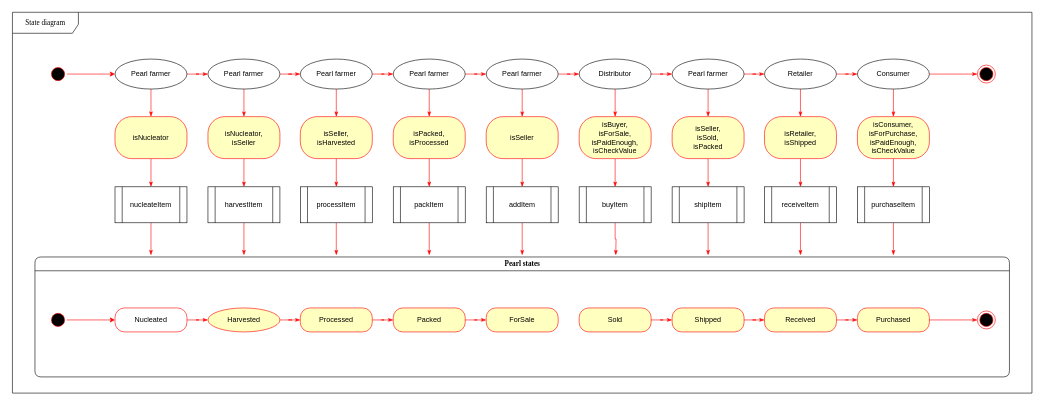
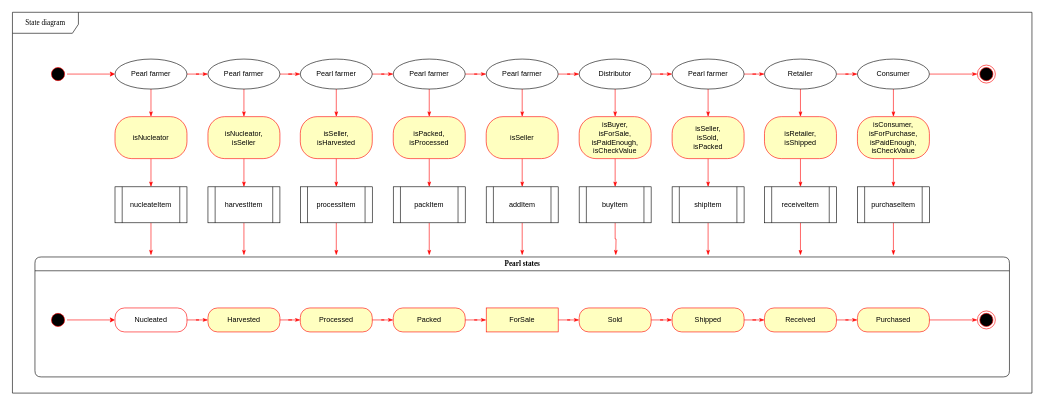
node "Harvested": shape ellipse -> rounded rectangle
node "ForSale": shape rounded rectangle -> rectangle
edge "ForSale" -> "Sold": added
